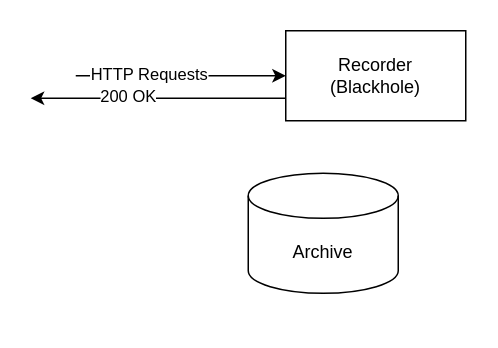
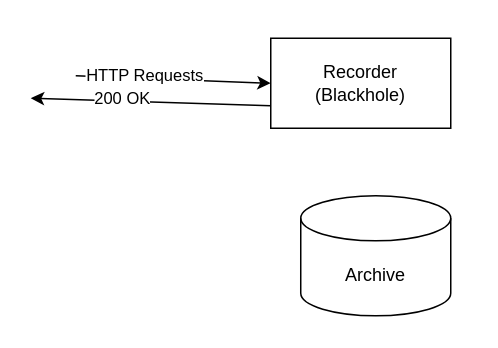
node "Recorder (Blackhole)": moved (376, 76) -> (361, 83)
node "Archive": moved (323, 233) -> (376, 256)
